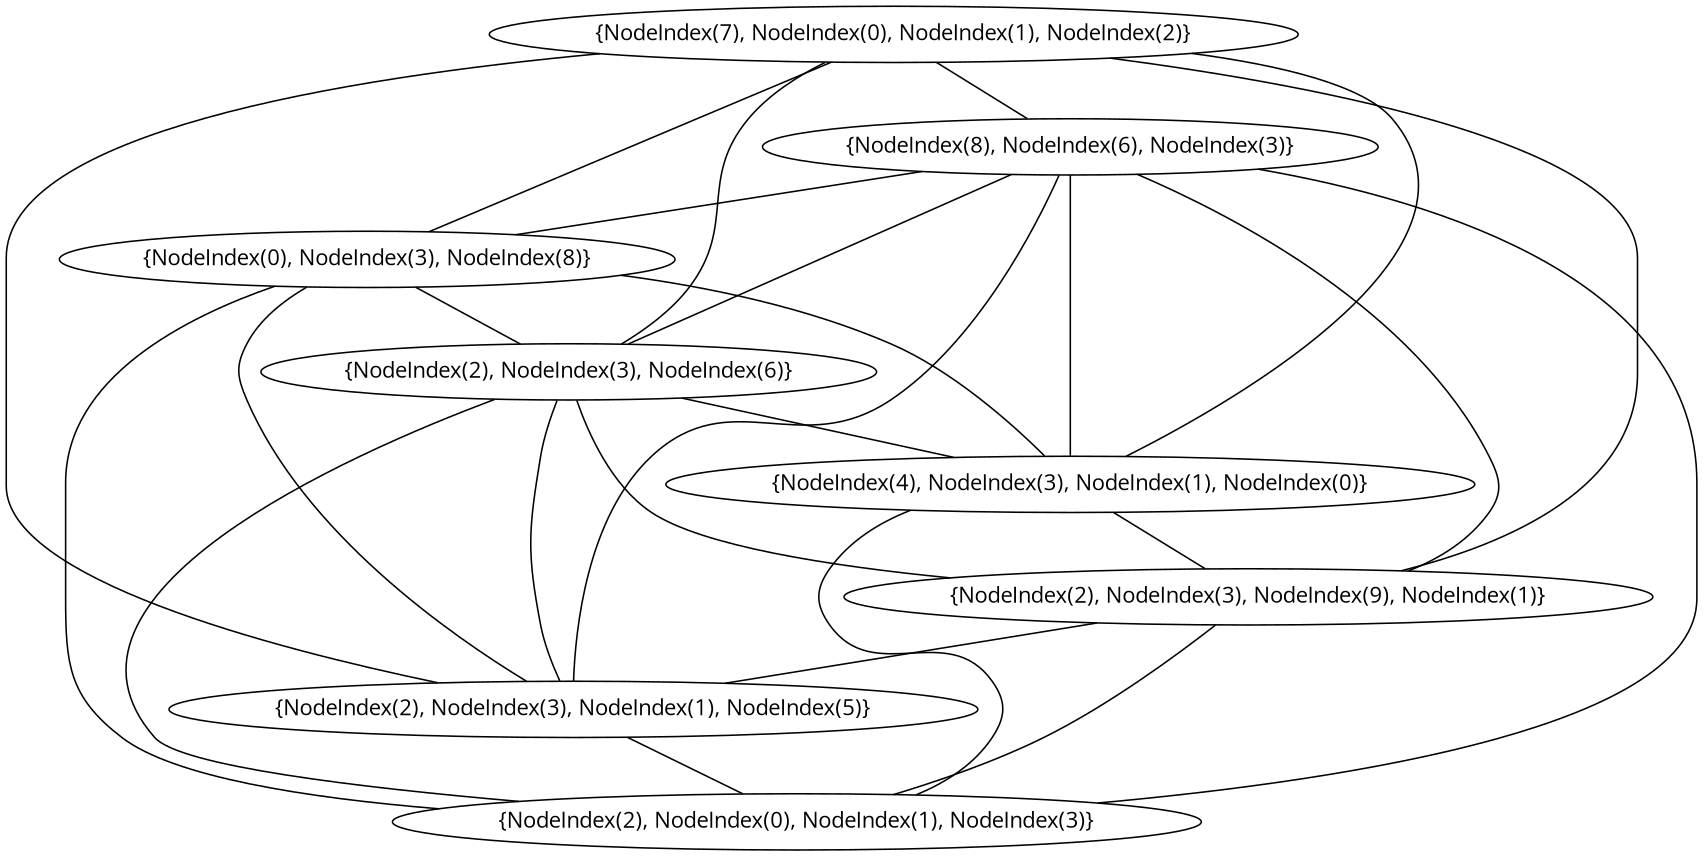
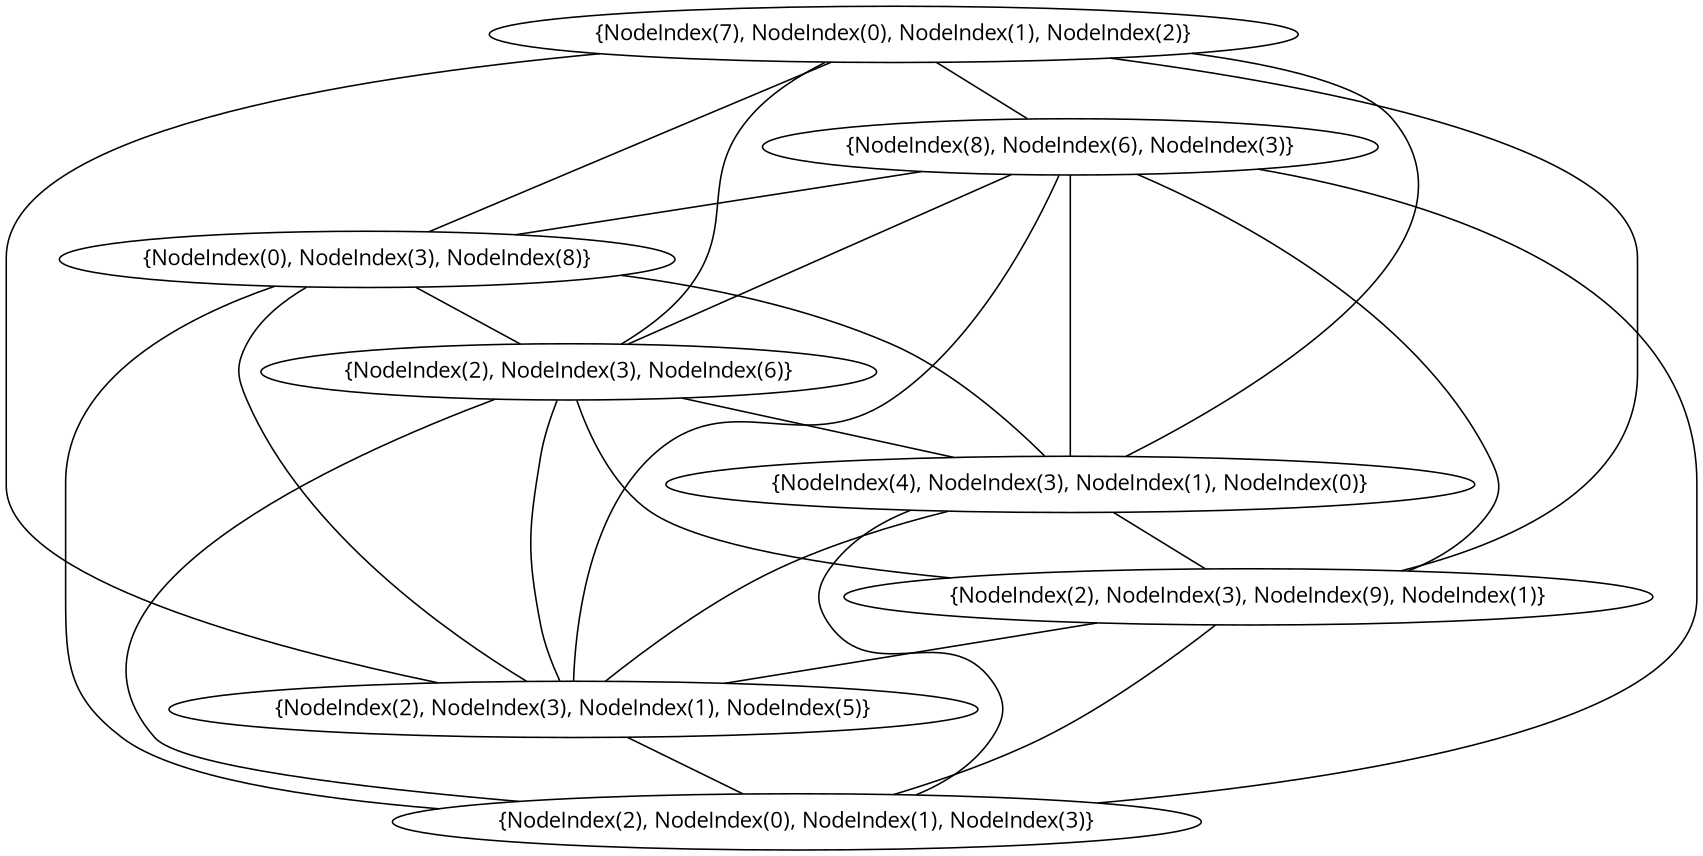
edge "{NodeIndex(4), NodeIndex(3), NodeIndex(1), NodeIndex(0)}" -- "{NodeIndex(2), NodeIndex(3), NodeIndex(1), NodeIndex(5)}": added
